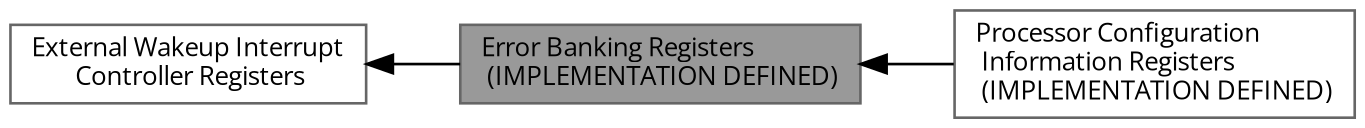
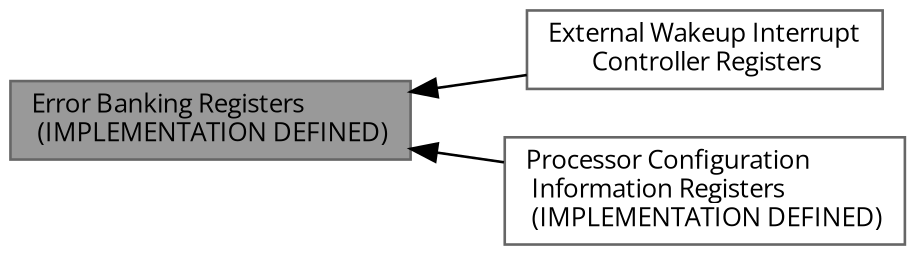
edge "Error Banking Registers (IMPLEMENTATION DEFINED)" -> "External Wakeup Interrupt Controller Registers": reversed
